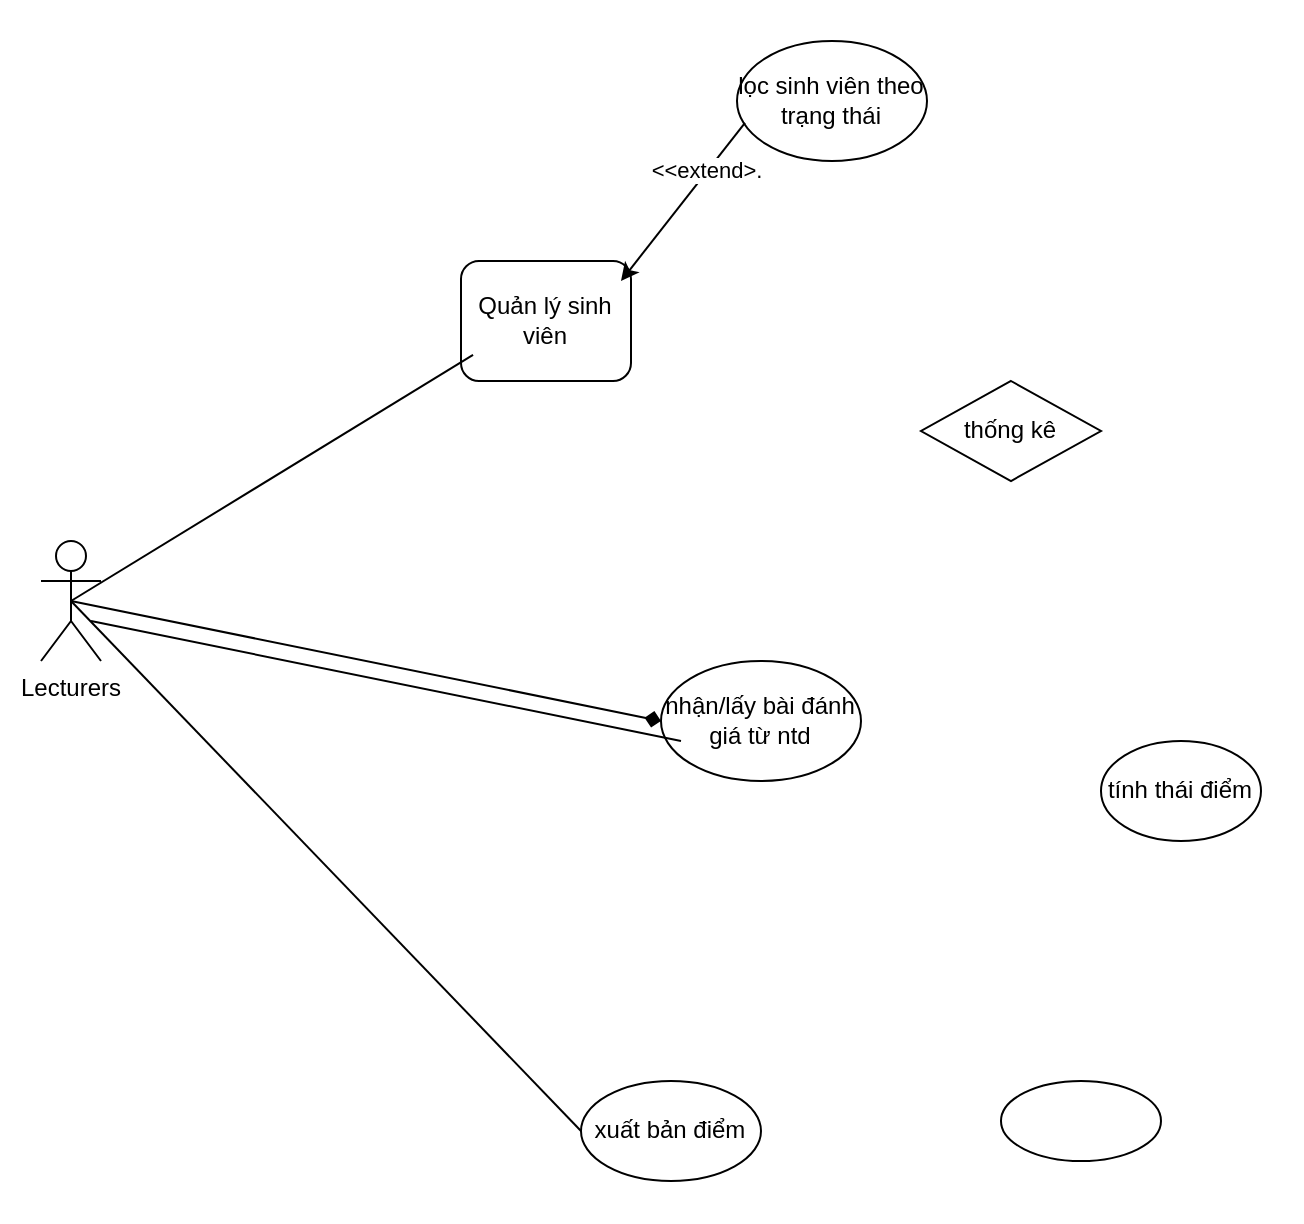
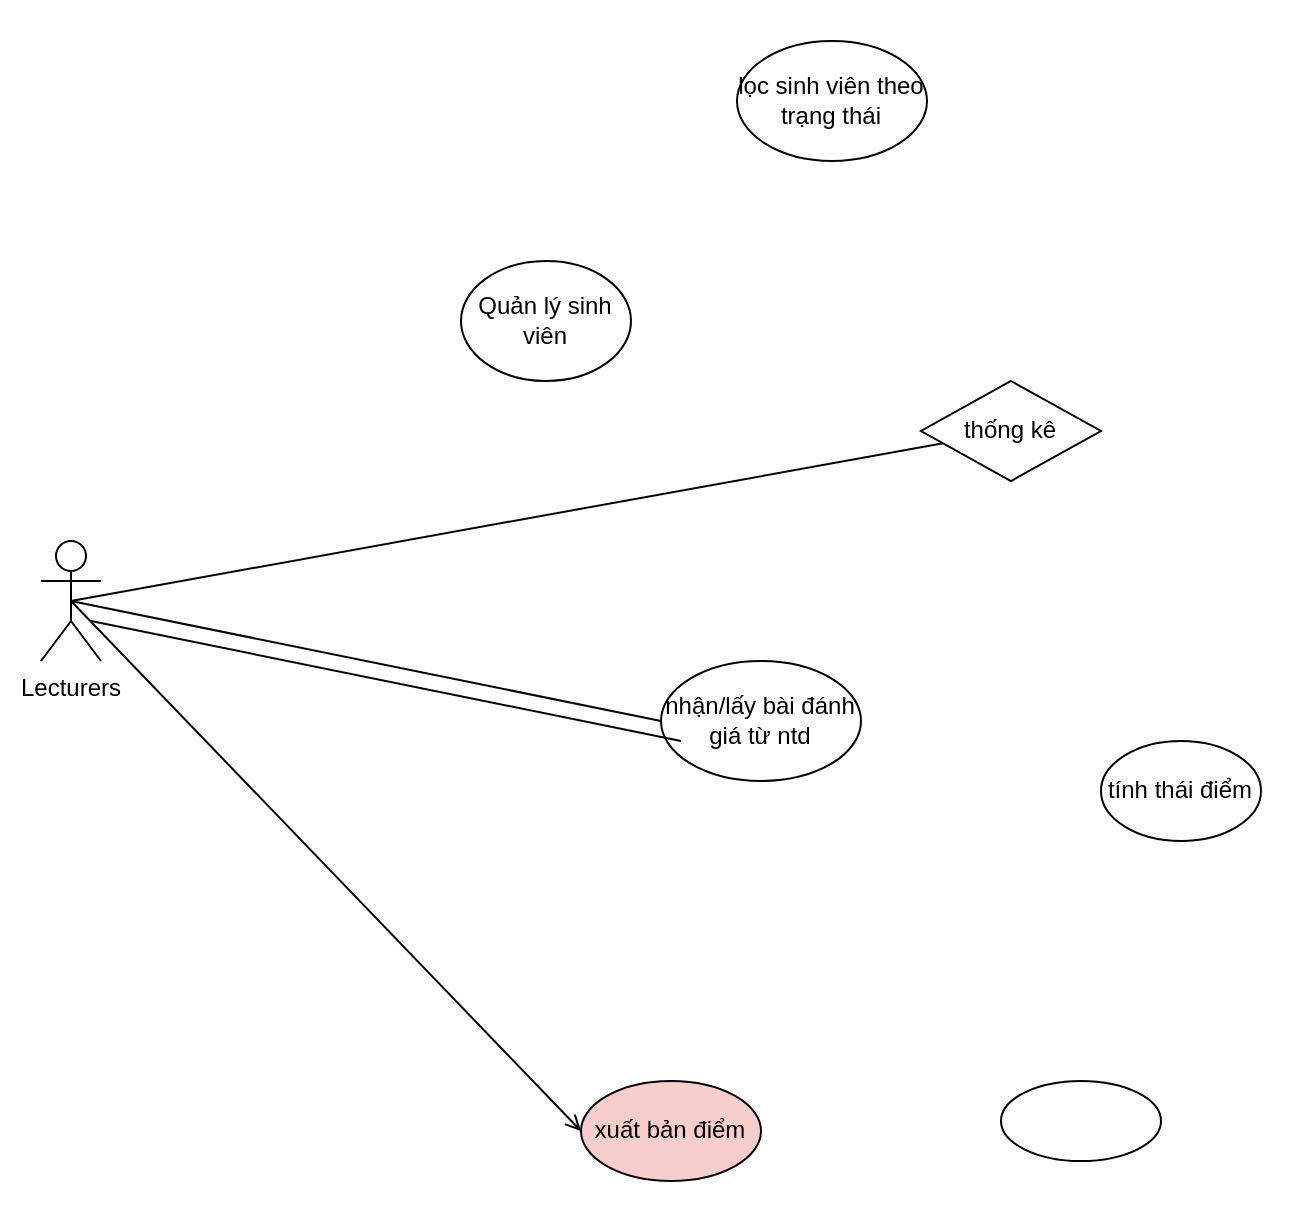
edge "lọc sinh viên theo trạng thái" -> "Quản lý sinh viên": removed, label "<<extend>."
node "Quản lý sinh viên": shape rounded rectangle -> ellipse
edge "Quản lý sinh viên" -- "Lecturers": now "thống kê" -- "Lecturers"
edge "Lecturers" -> "nhận/lấy bài đánh giá từ ntd": arrowhead diamond -> none
edge "Lecturers" -- "xuất bản điểm": arrowhead none -> open
node "xuất bản điểm": fillcolor #ffffff -> #f8cecc
